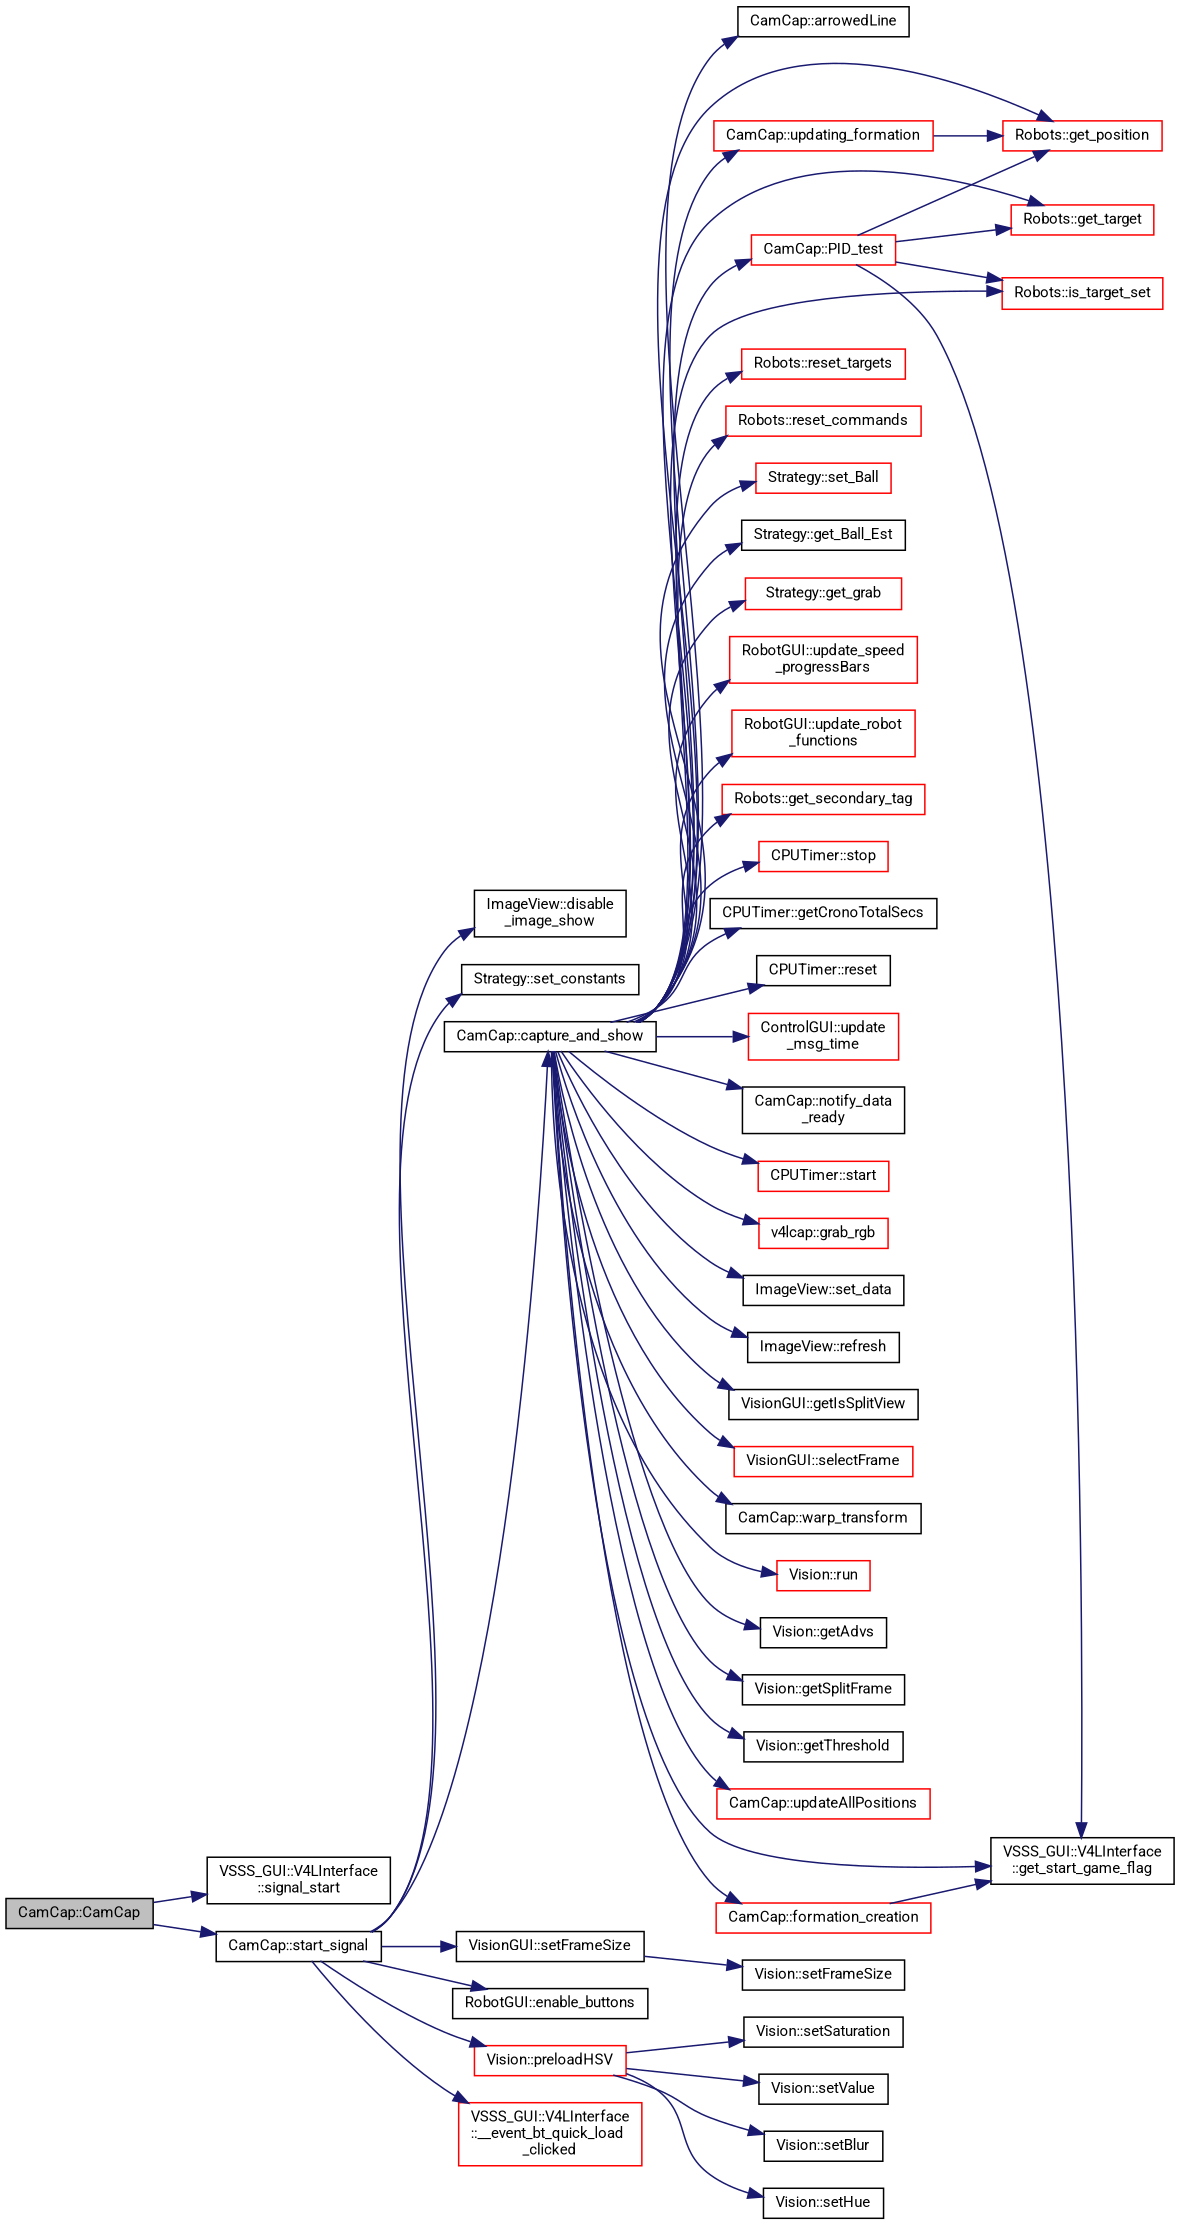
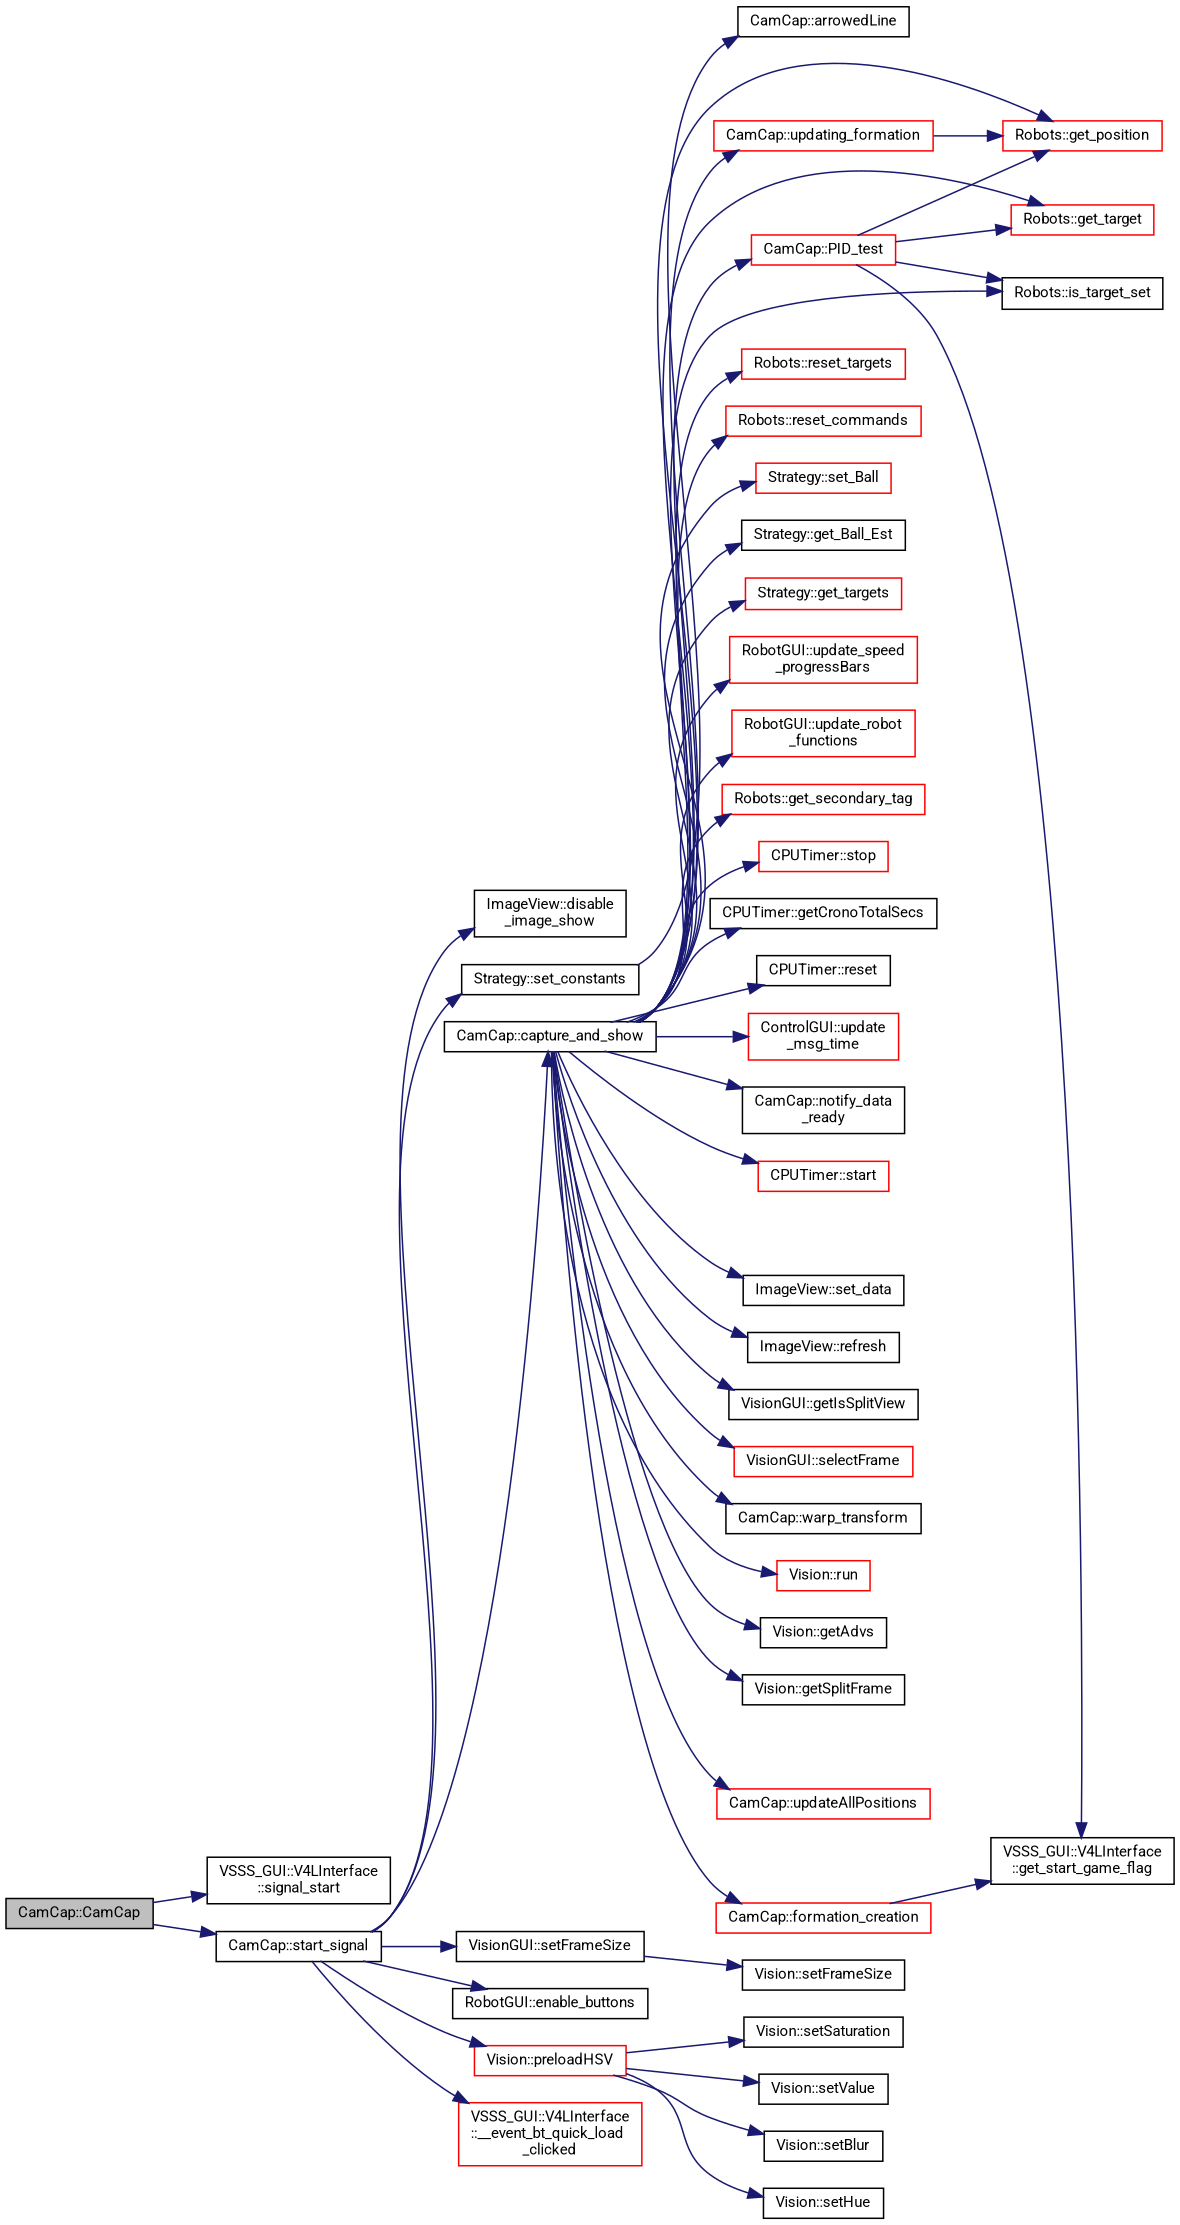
node "Robots::is_target_set": color red -> black
edge "CamCap::capture_and_show" -> "CamCap::arrowedLine": now "Strategy::set_constants" -> "CamCap::arrowedLine"
node "Strategy::get_grab": label "Strategy::get_grab" -> "Strategy::get_targets"
node "v4lcap::grab_rgb": removed
edge "CamCap::capture_and_show" -> "VSSS_GUI::V4LInterface ::get_start_game_flag": removed
node "Vision::getThreshold": removed
